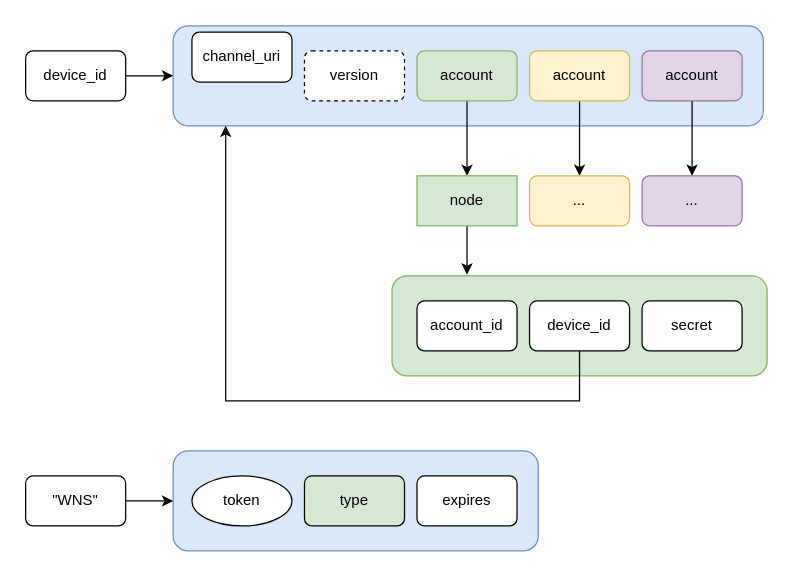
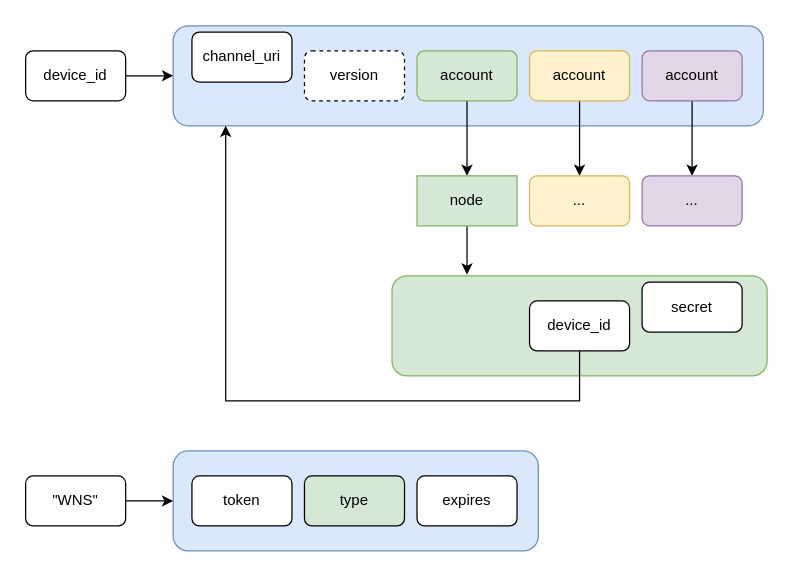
node "account_id": removed
node "secret": moved (692, 326) -> (692, 307)
node "token": shape ellipse -> rounded rectangle
